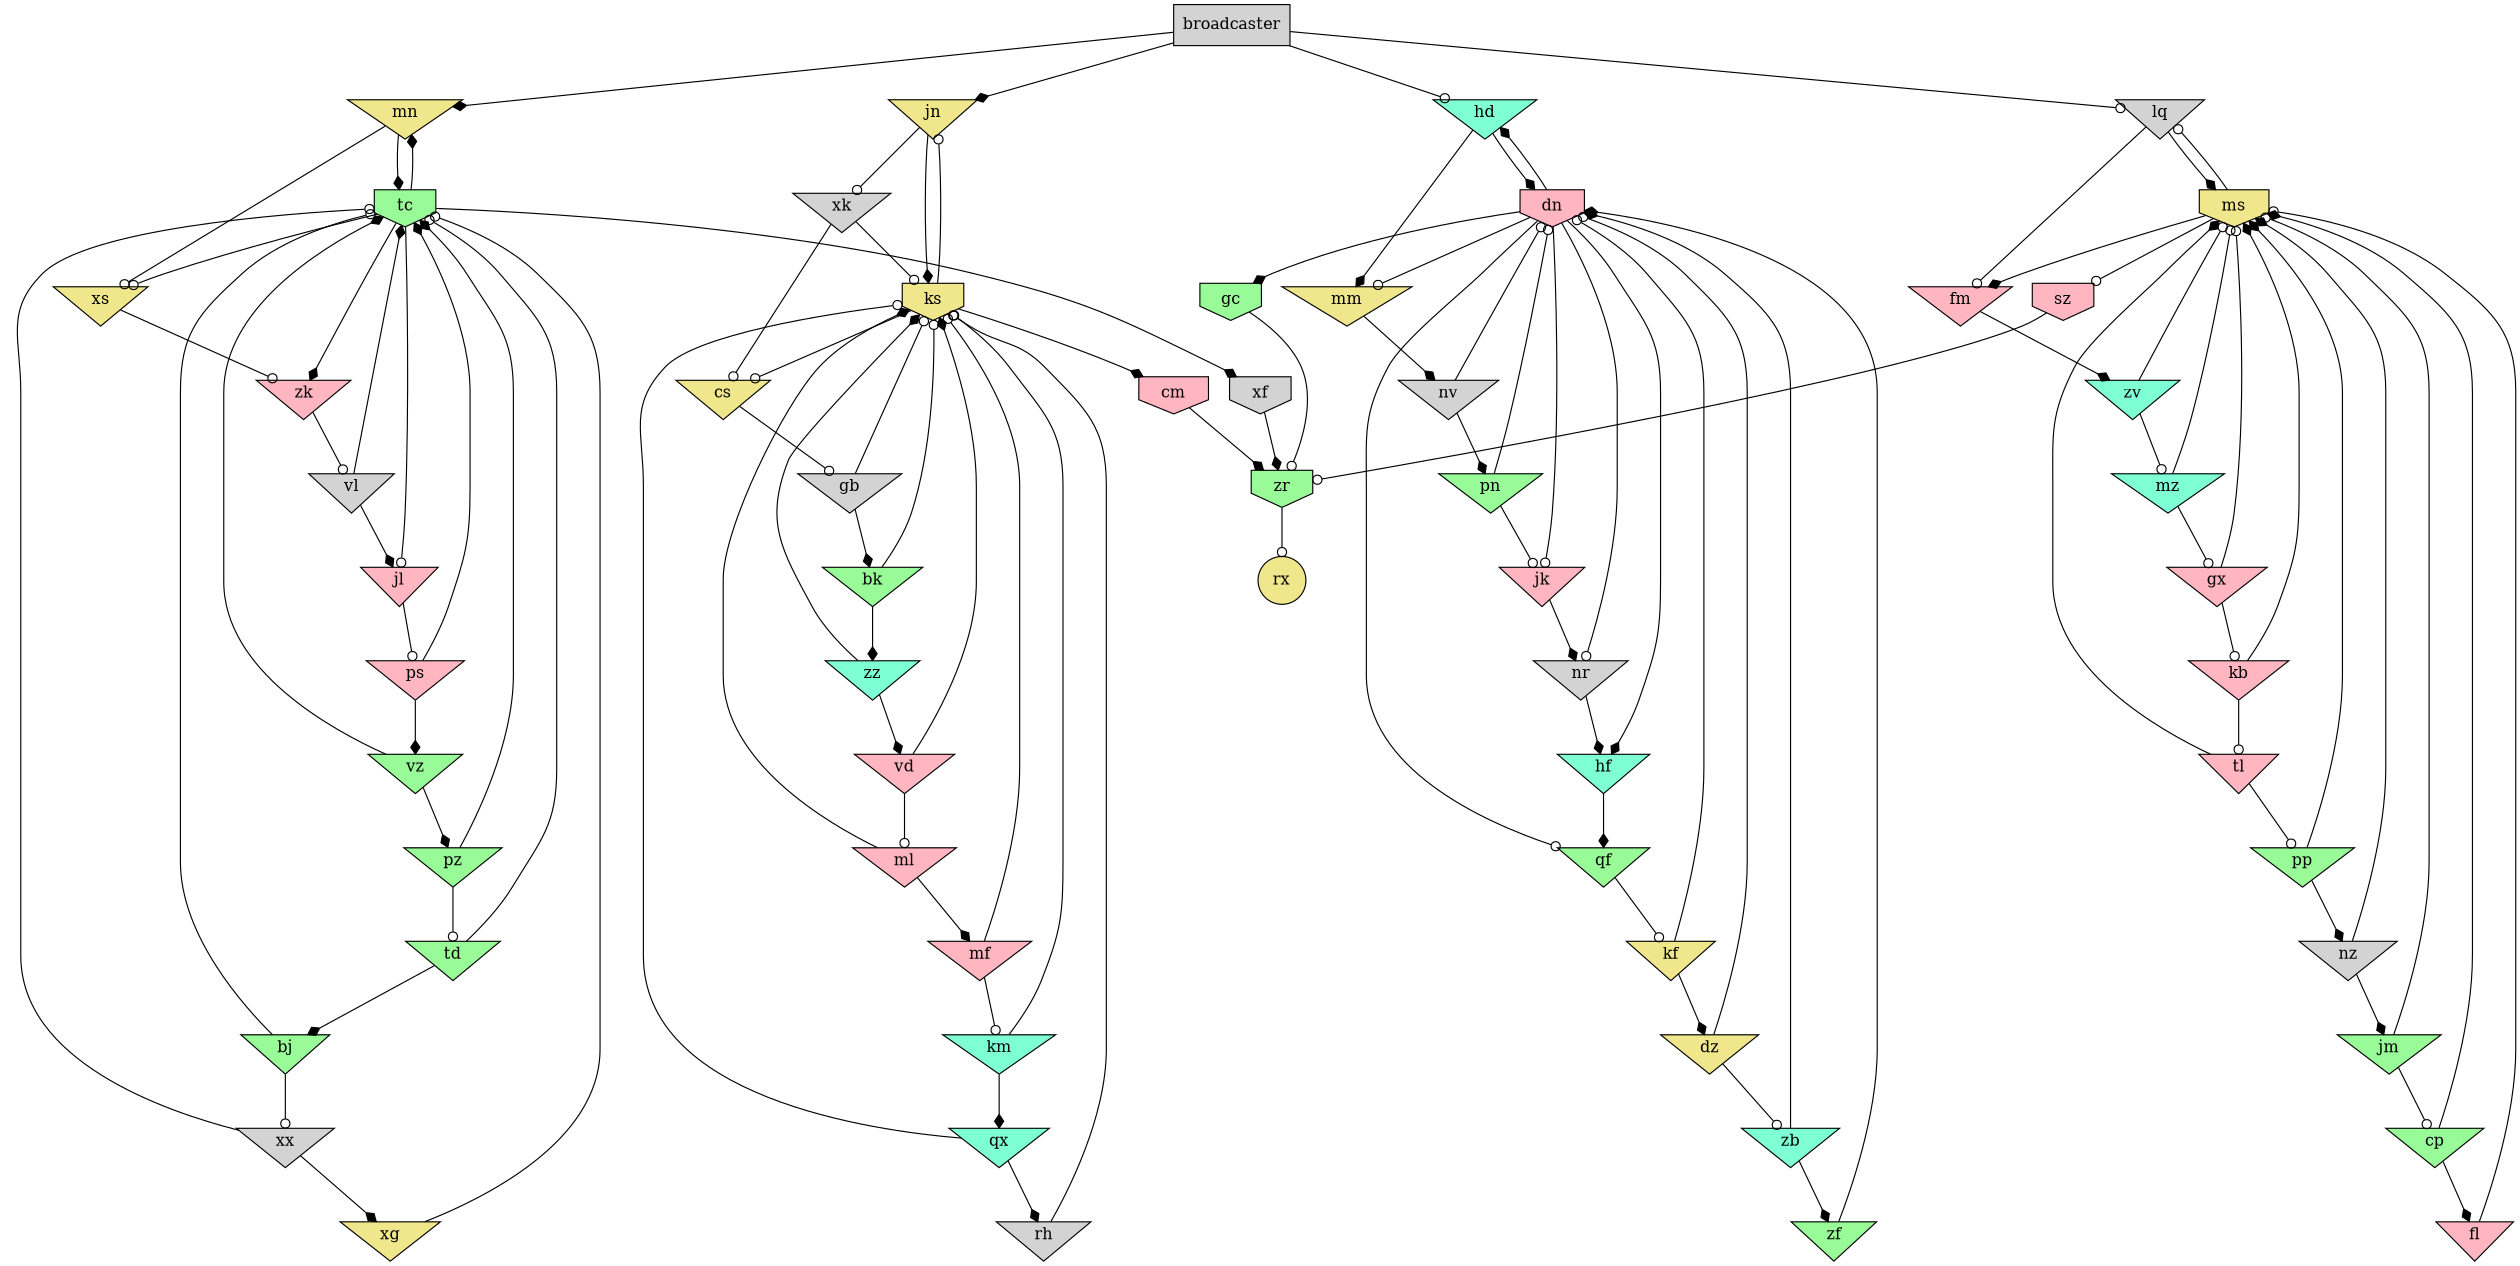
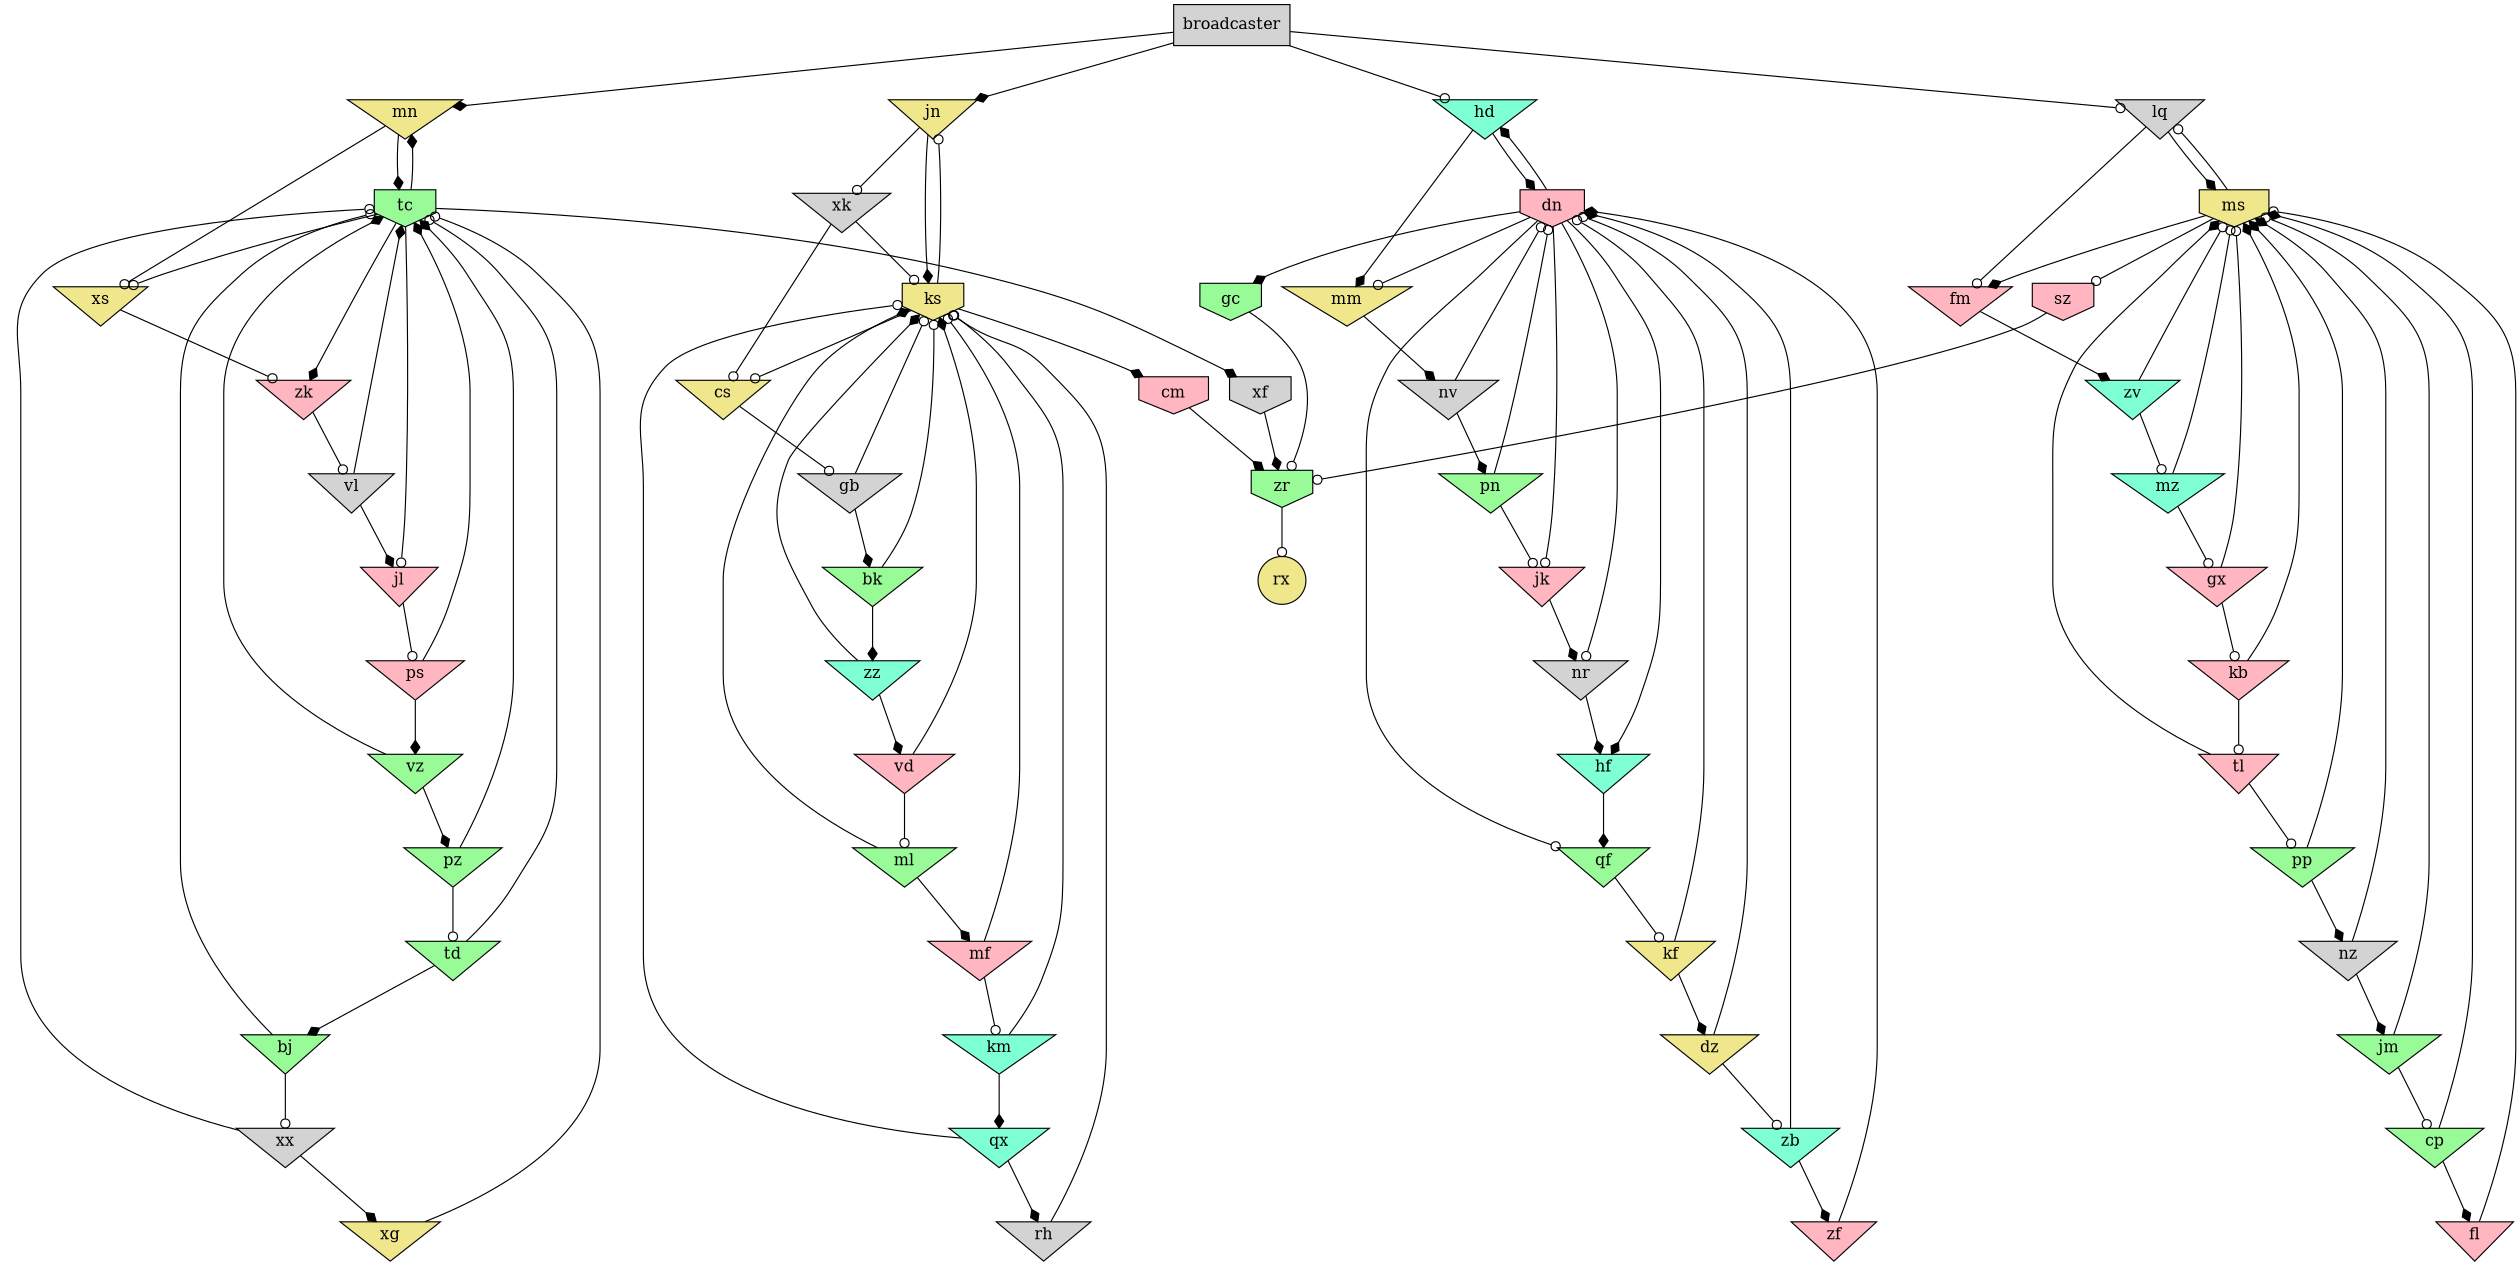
node "ml": fillcolor lightpink -> palegreen
node "zf": fillcolor palegreen -> lightpink
